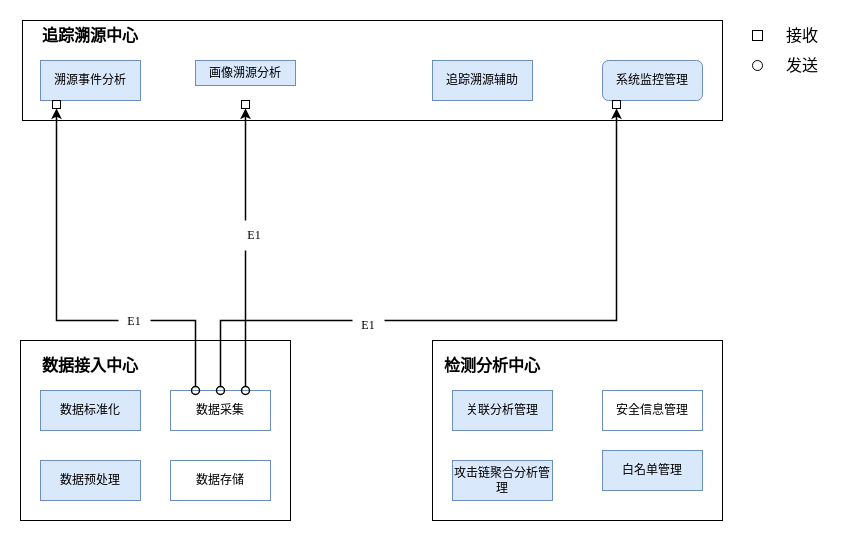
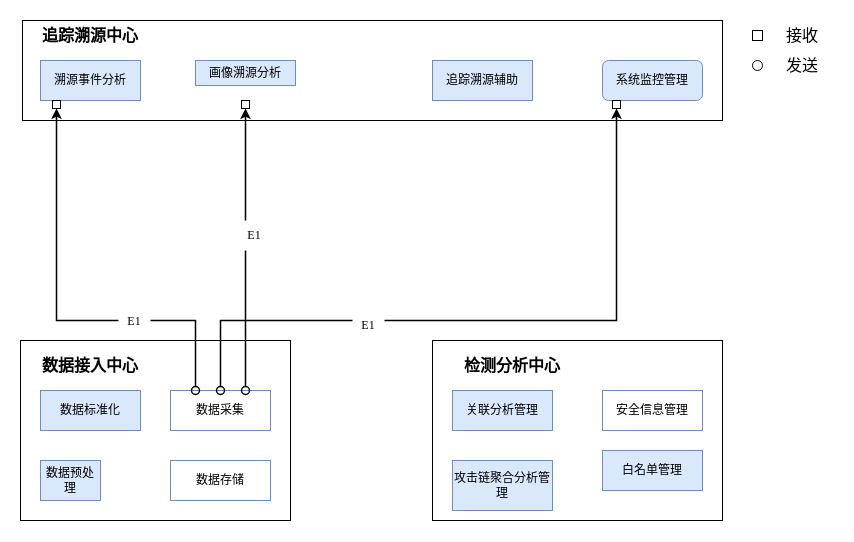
node "检测分析中心": moved (493, 366) -> (513, 366)
node "数据预处理": size 100x40 -> 60x40
node "攻击链聚合分析管理": size 100x40 -> 100x50
